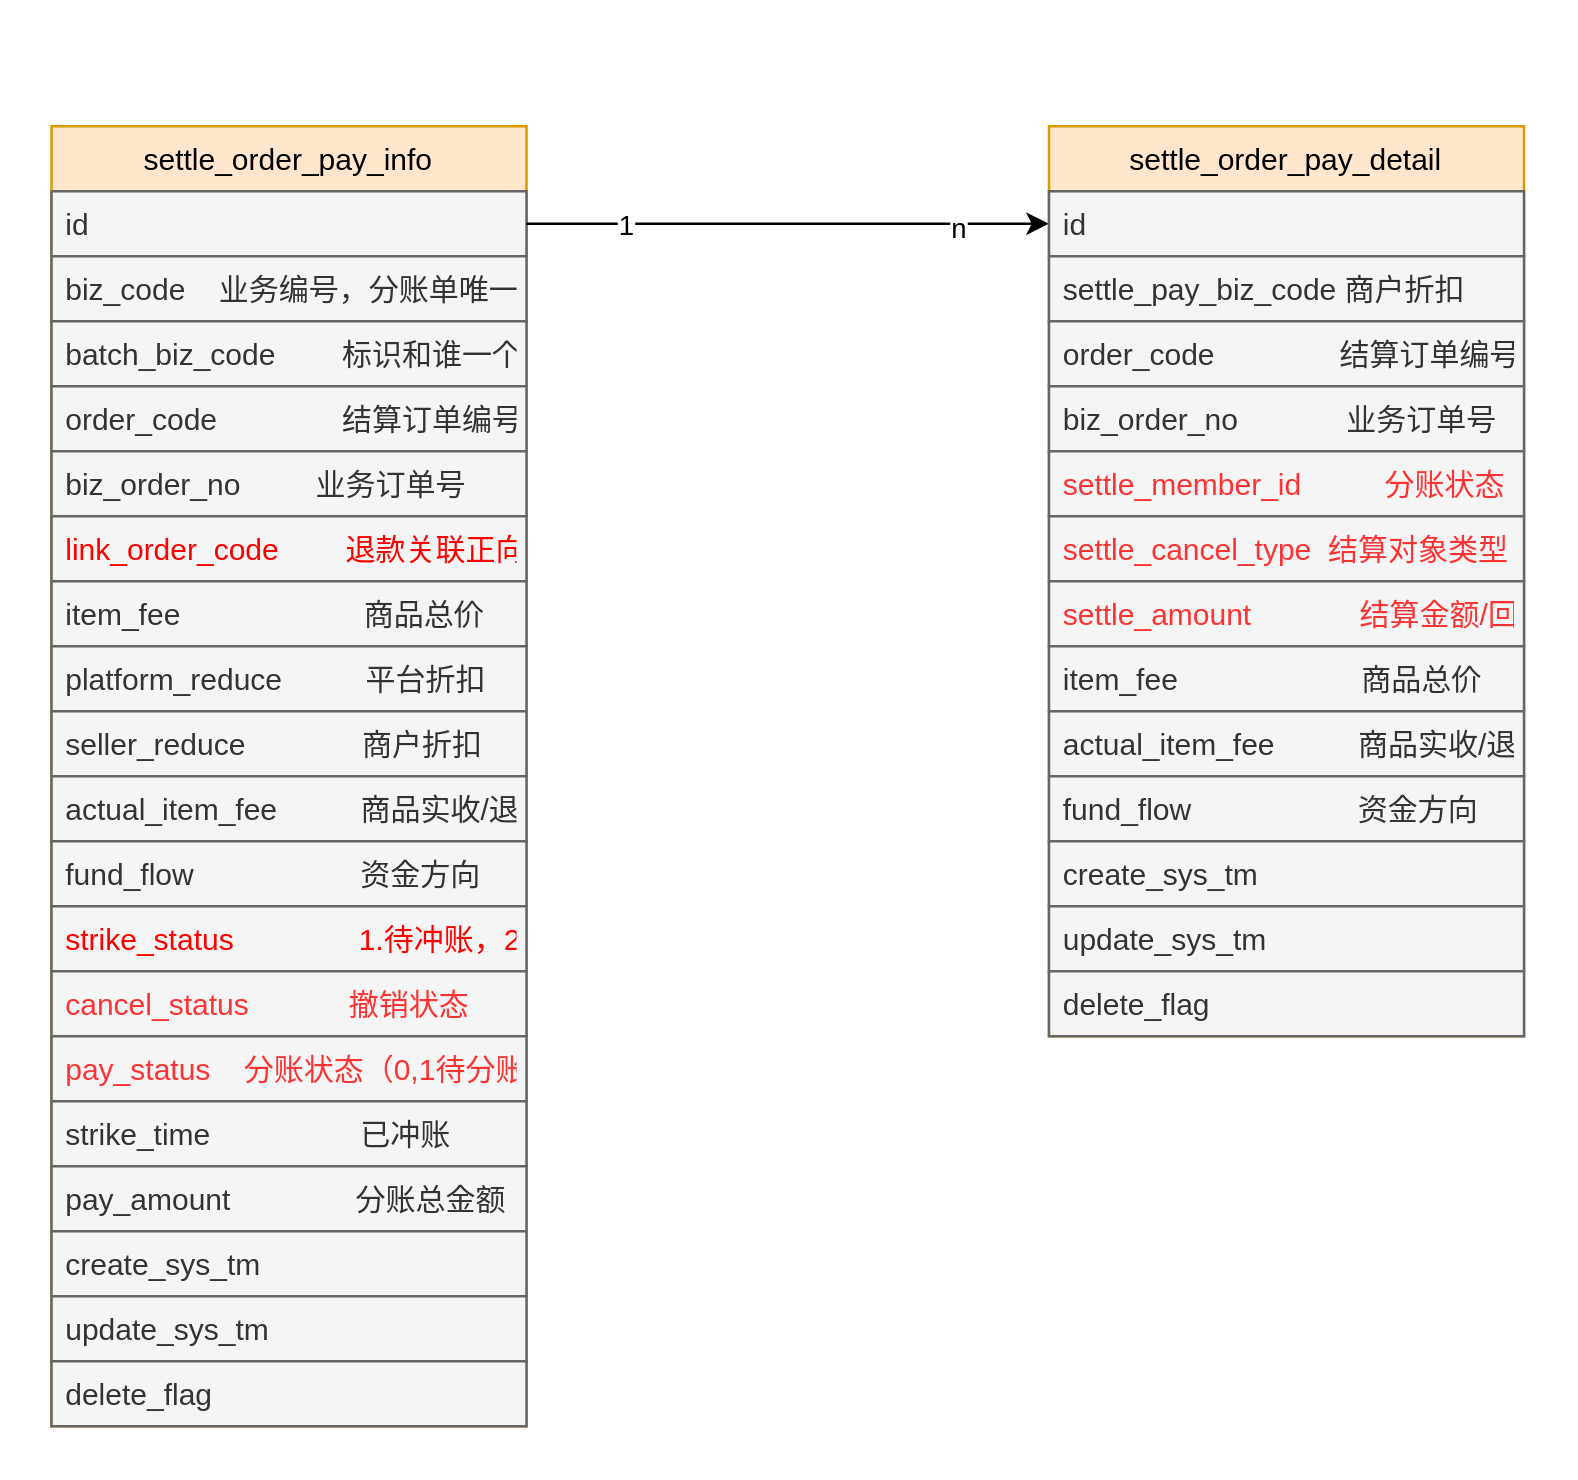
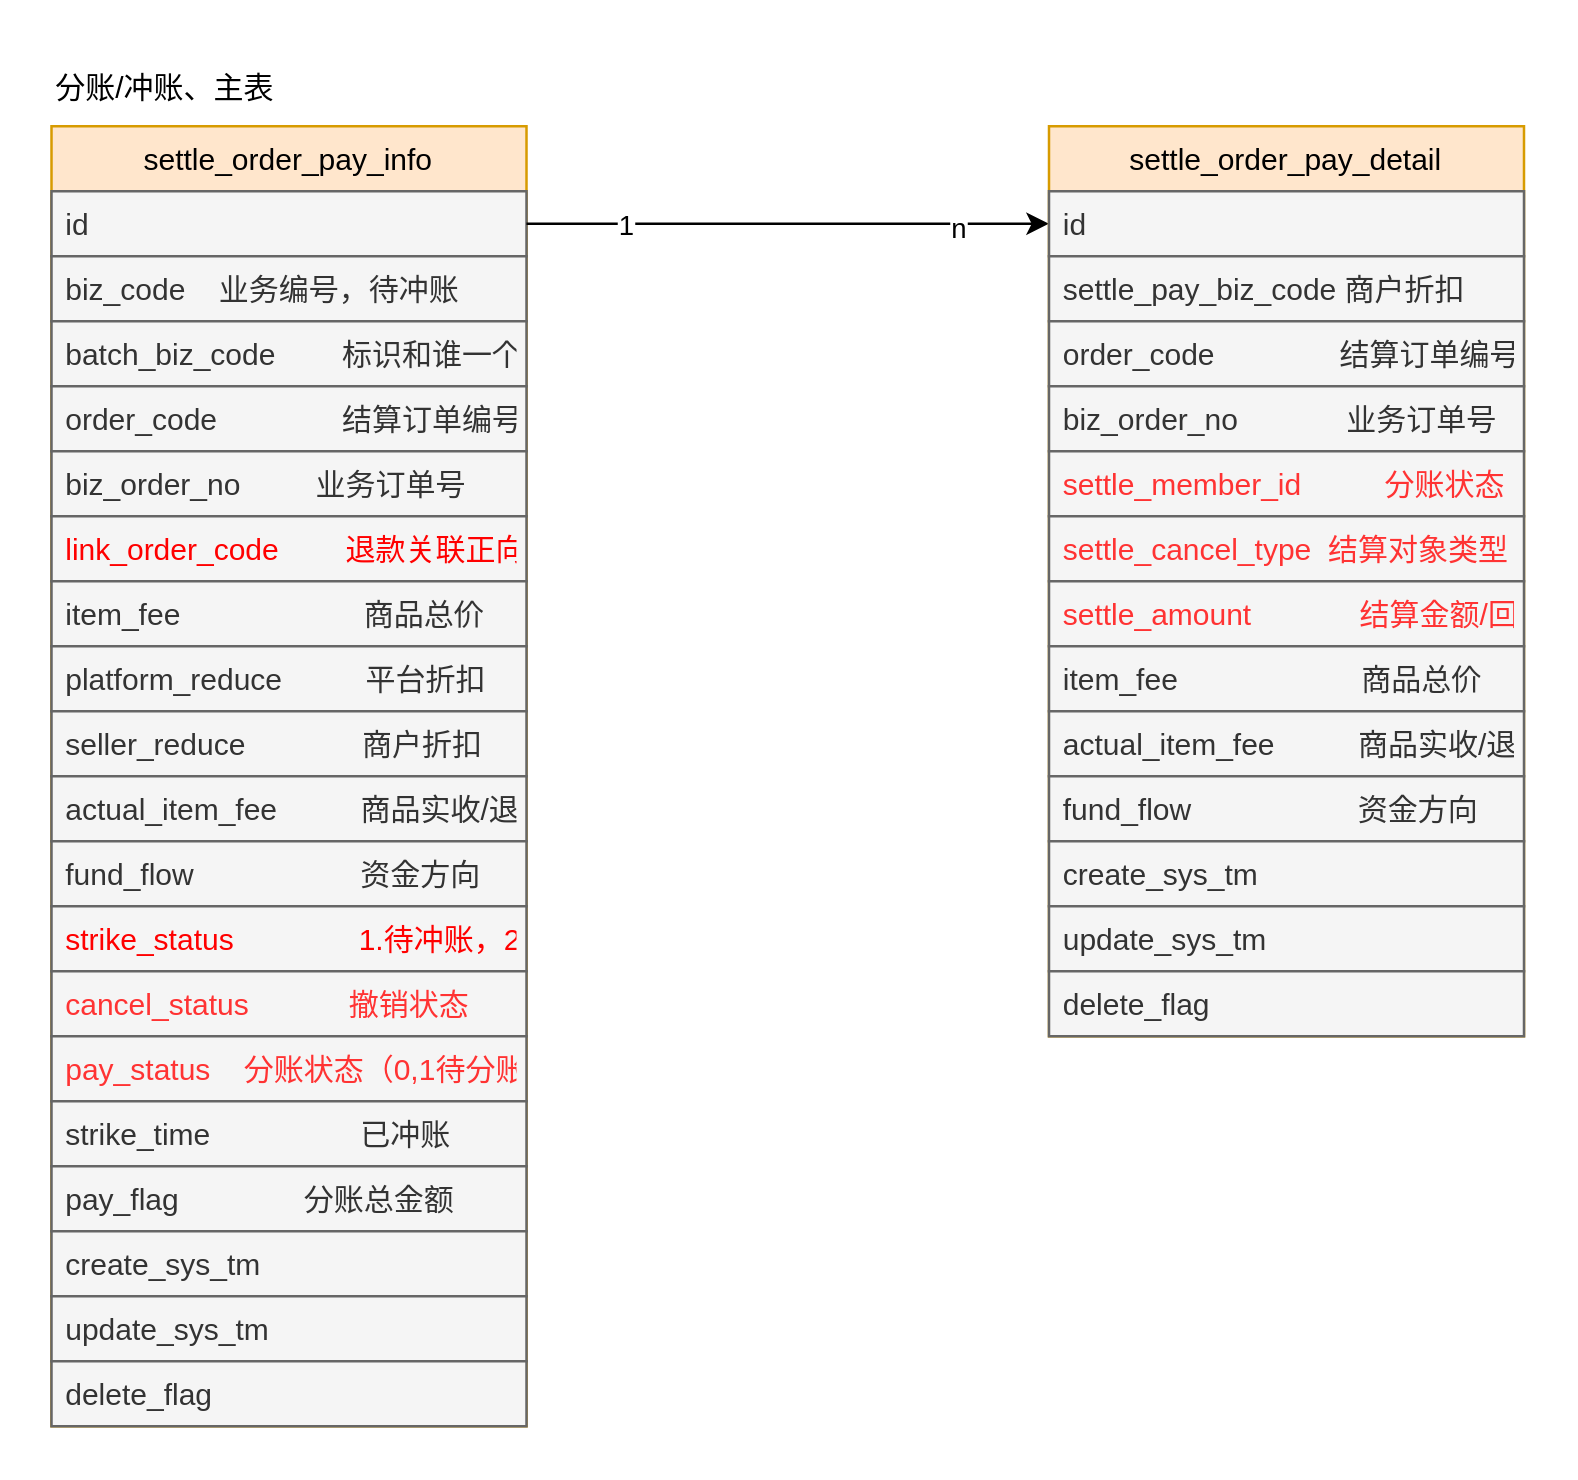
node "分账/冲账、主表": added
node "biz_code 业务编号，分账单唯一": label "biz_code 业务编号，分账单唯一" -> "biz_code 业务编号，待冲账"
node "pay_amount 分账总金额": label "pay_amount 分账总金额" -> "pay_flag 分账总金额"
